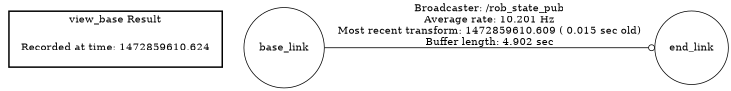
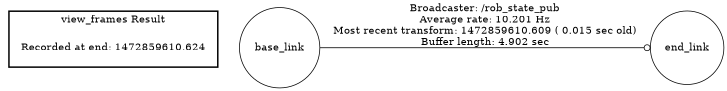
cluster "view_base Result": label "view_base Result" -> "view_frames Result"
node "Recorded at time: 1472859610.624": label "Recorded at time: 1472859610.624" -> "Recorded at end: 1472859610.624"
